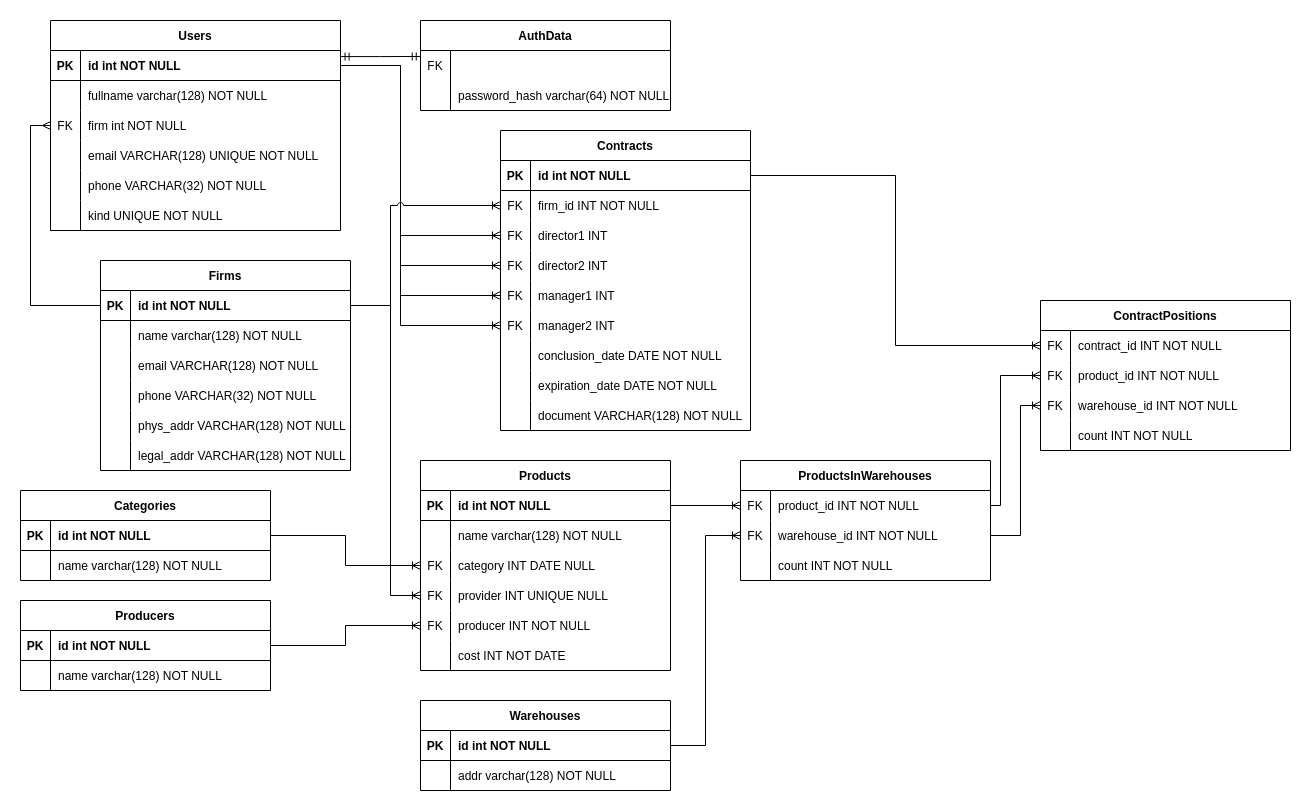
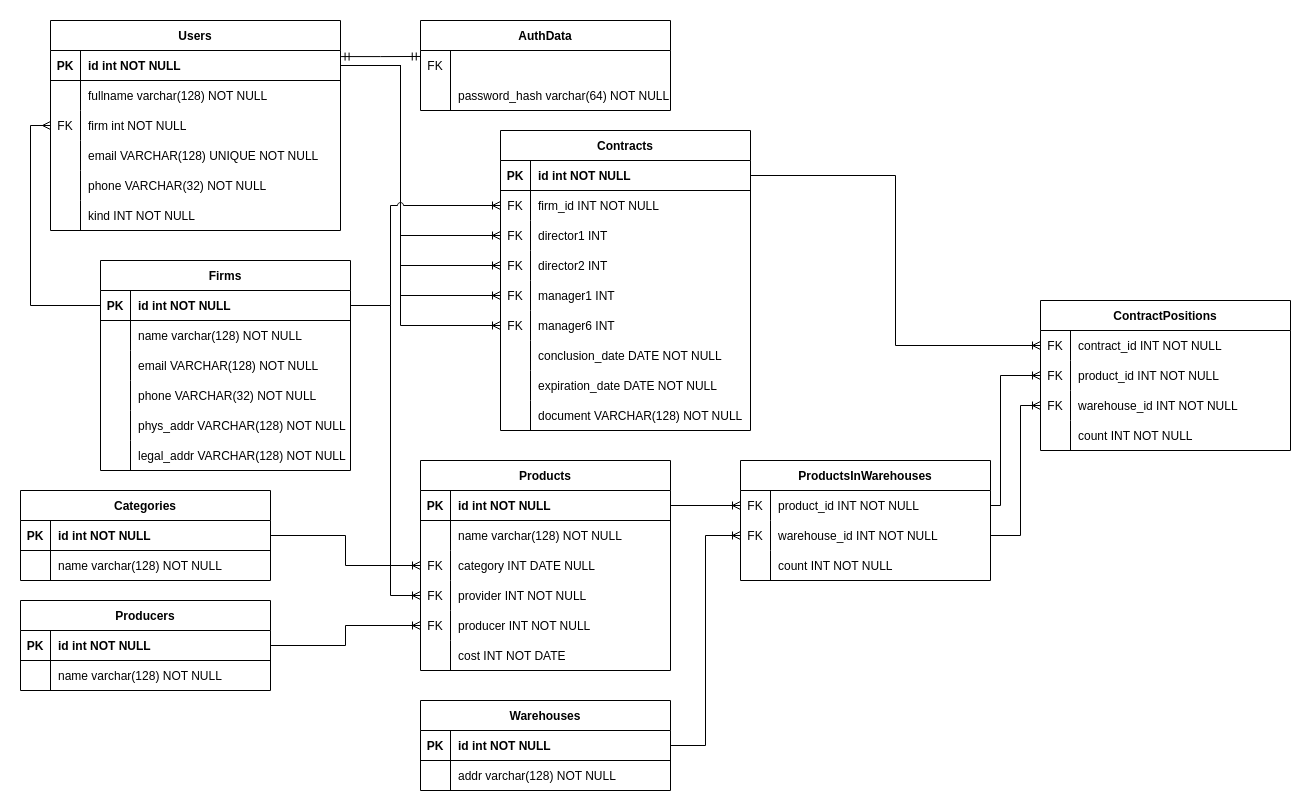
node "kind UNIQUE NOT NULL": label "kind UNIQUE NOT NULL" -> "kind INT NOT NULL"
node "manager2 INT": label "manager2 INT" -> "manager6 INT"
node "provider INT UNIQUE NULL": label "provider INT UNIQUE NULL" -> "provider INT NOT NULL"
